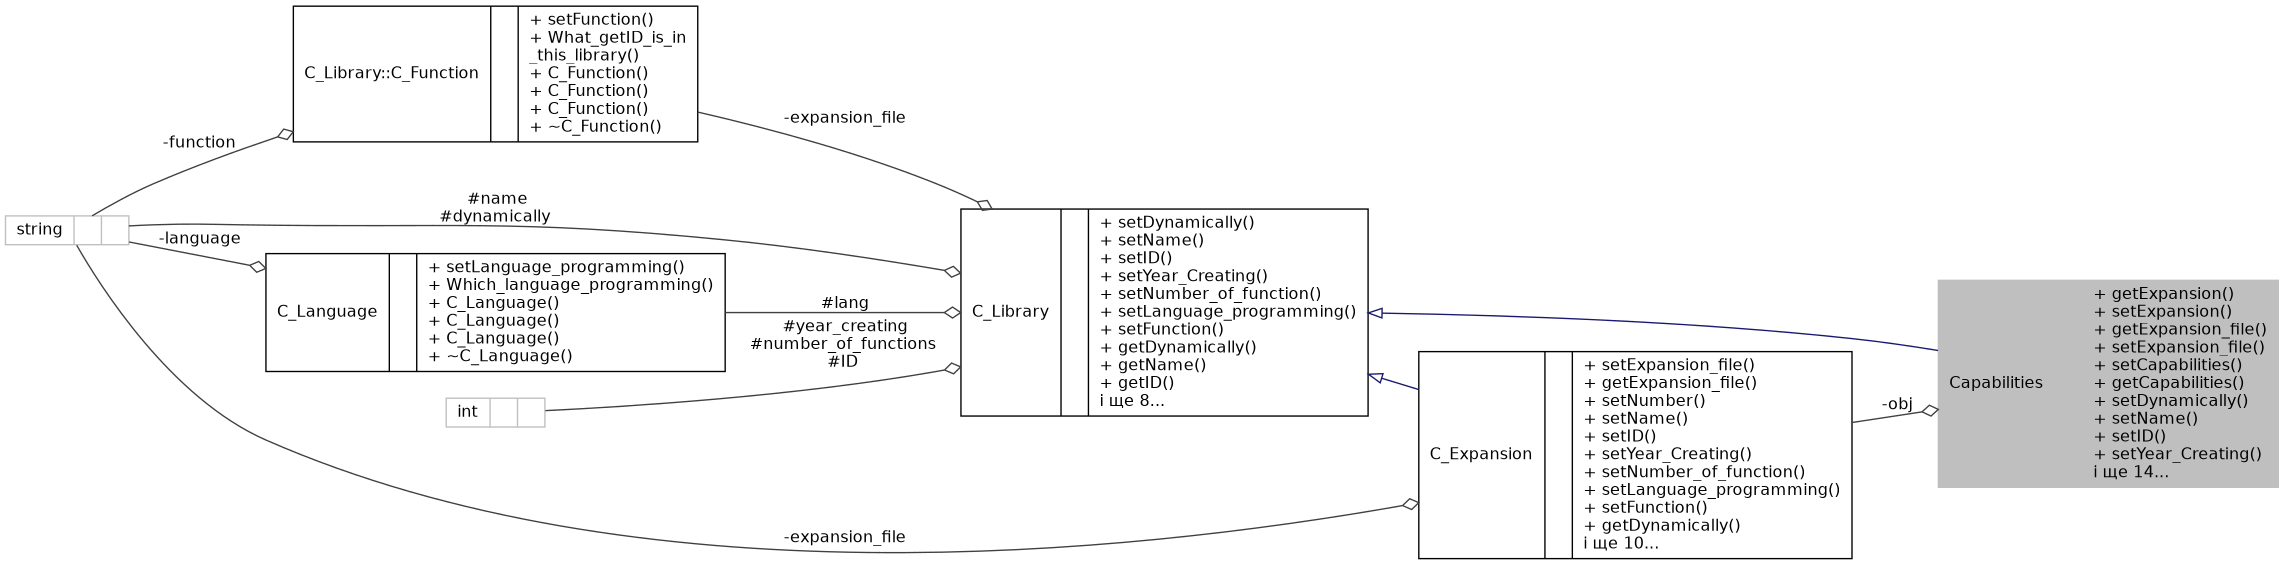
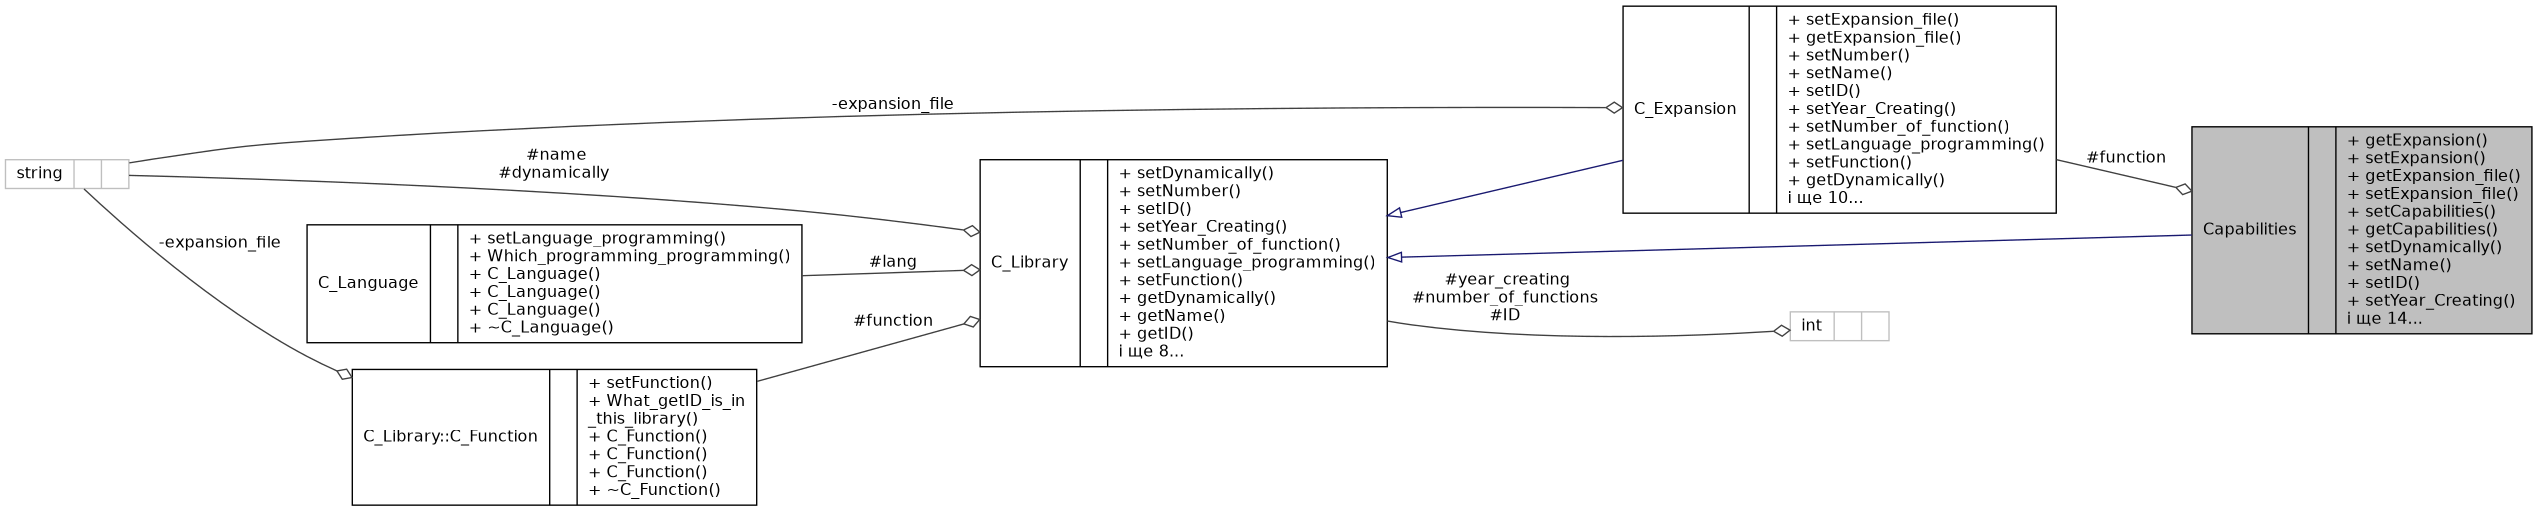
edge "C_Library::C_Function" -> "C_Library": label " -expansion_file" -> " #function"
edge "string" -> "C_Library::C_Function": label " -function" -> " -expansion_file"
node "C_Library": text "+ setName()" -> "+ setNumber()"
edge "string" -> "C_Language": removed, label "-language"
node "C_Language": text "+ Which_language_programming()" -> "+ Which_programming_programming()"
node "Capabilities": color grey75 -> black
edge "int" -> "C_Library": reversed
edge "C_Expansion" -> "Capabilities": label " -obj" -> " #function"
